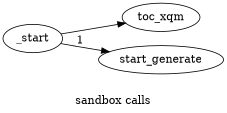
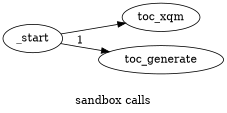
node "start_generate": label "start_generate" -> "toc_generate"
